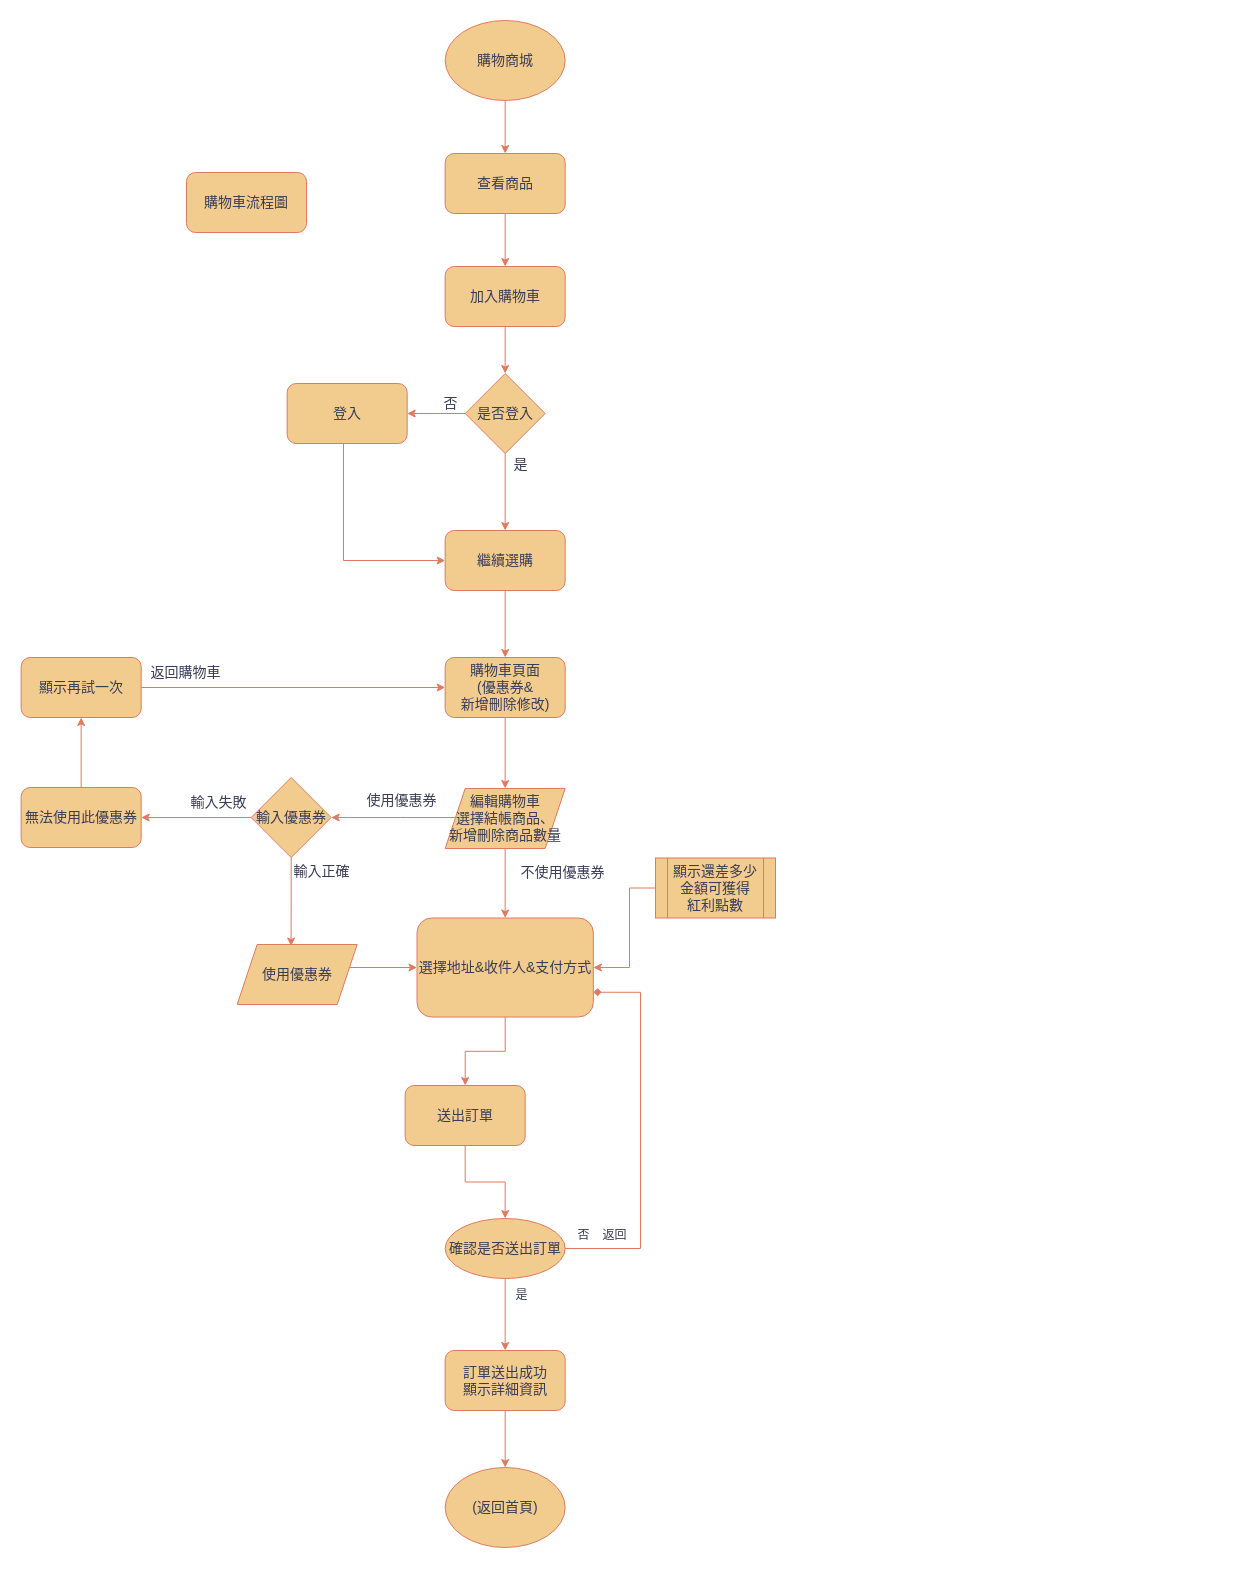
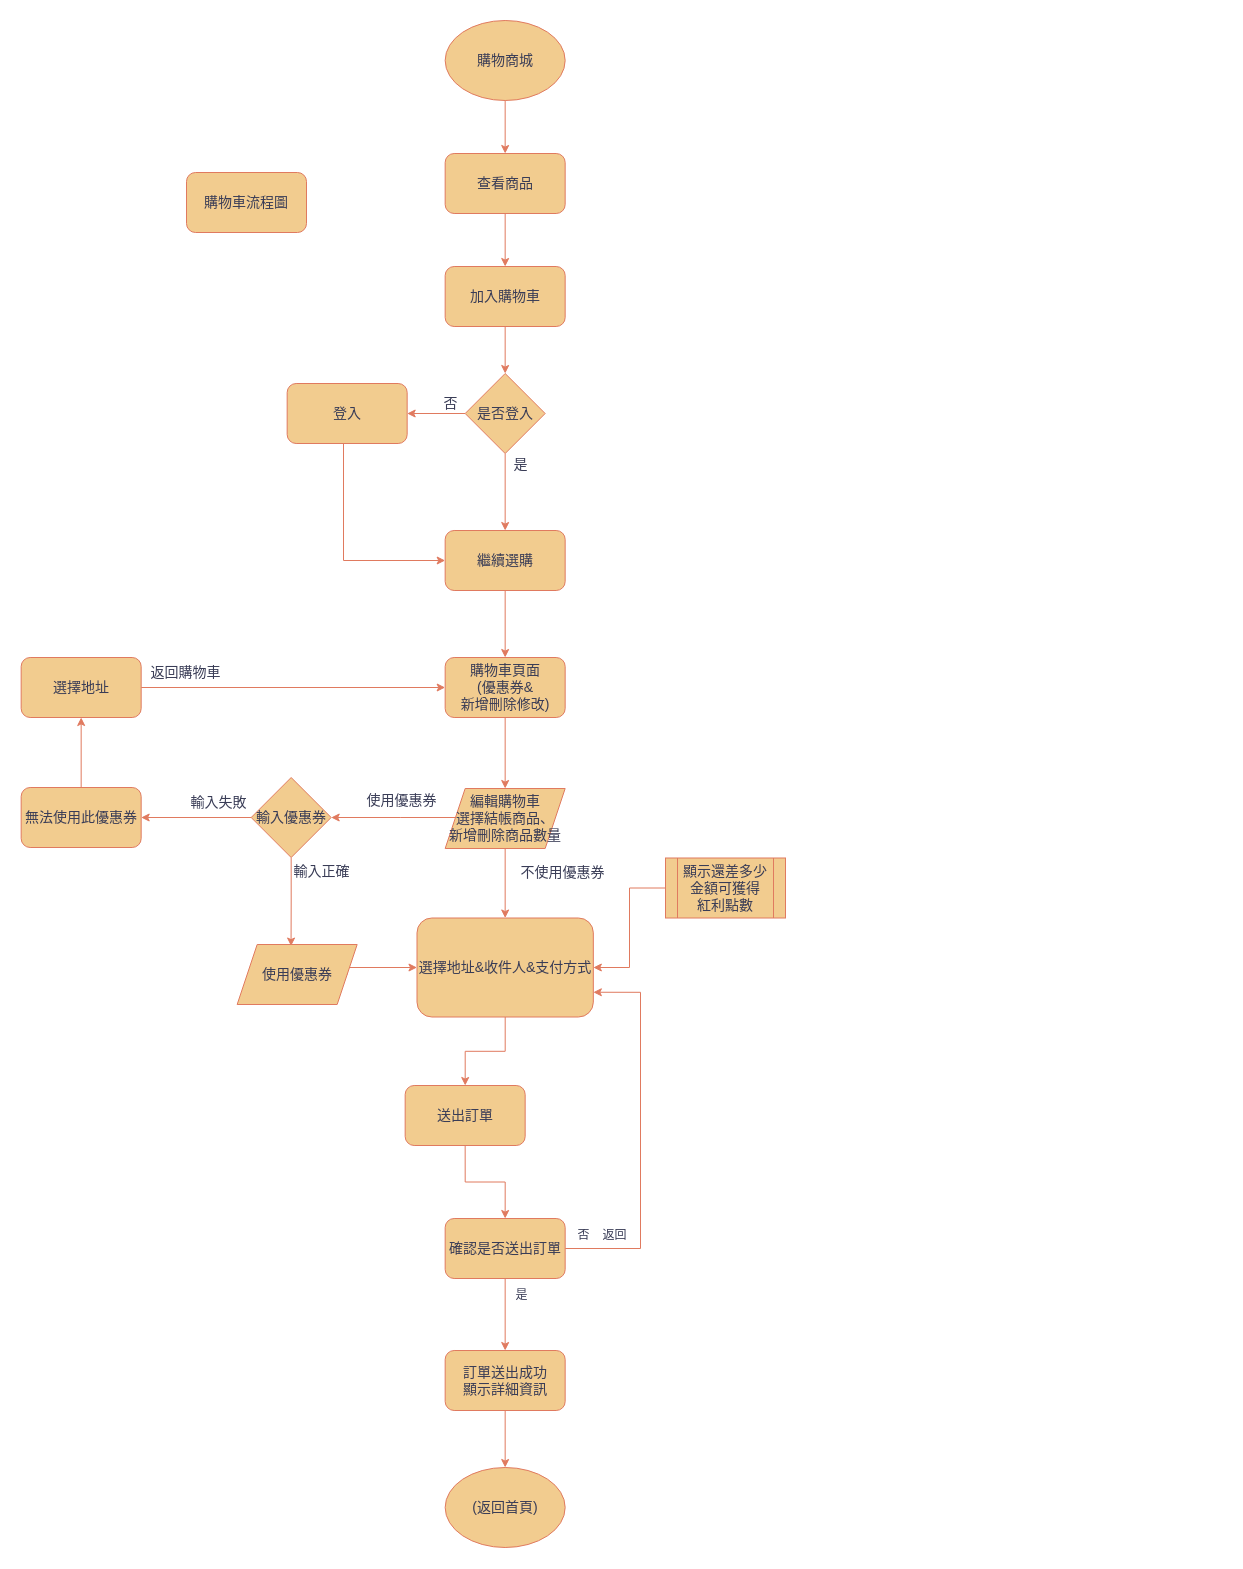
node "顯示再試一次": label "顯示再試一次" -> "選擇地址"
node "顯示還差多少金額可獲得 紅利點數": moved (716, 888) -> (726, 888)
edge "確認是否送出訂單" -> "選擇地址&收件人&支付方式": arrowhead diamond -> classic
node "確認是否送出訂單": shape ellipse -> rounded rectangle
